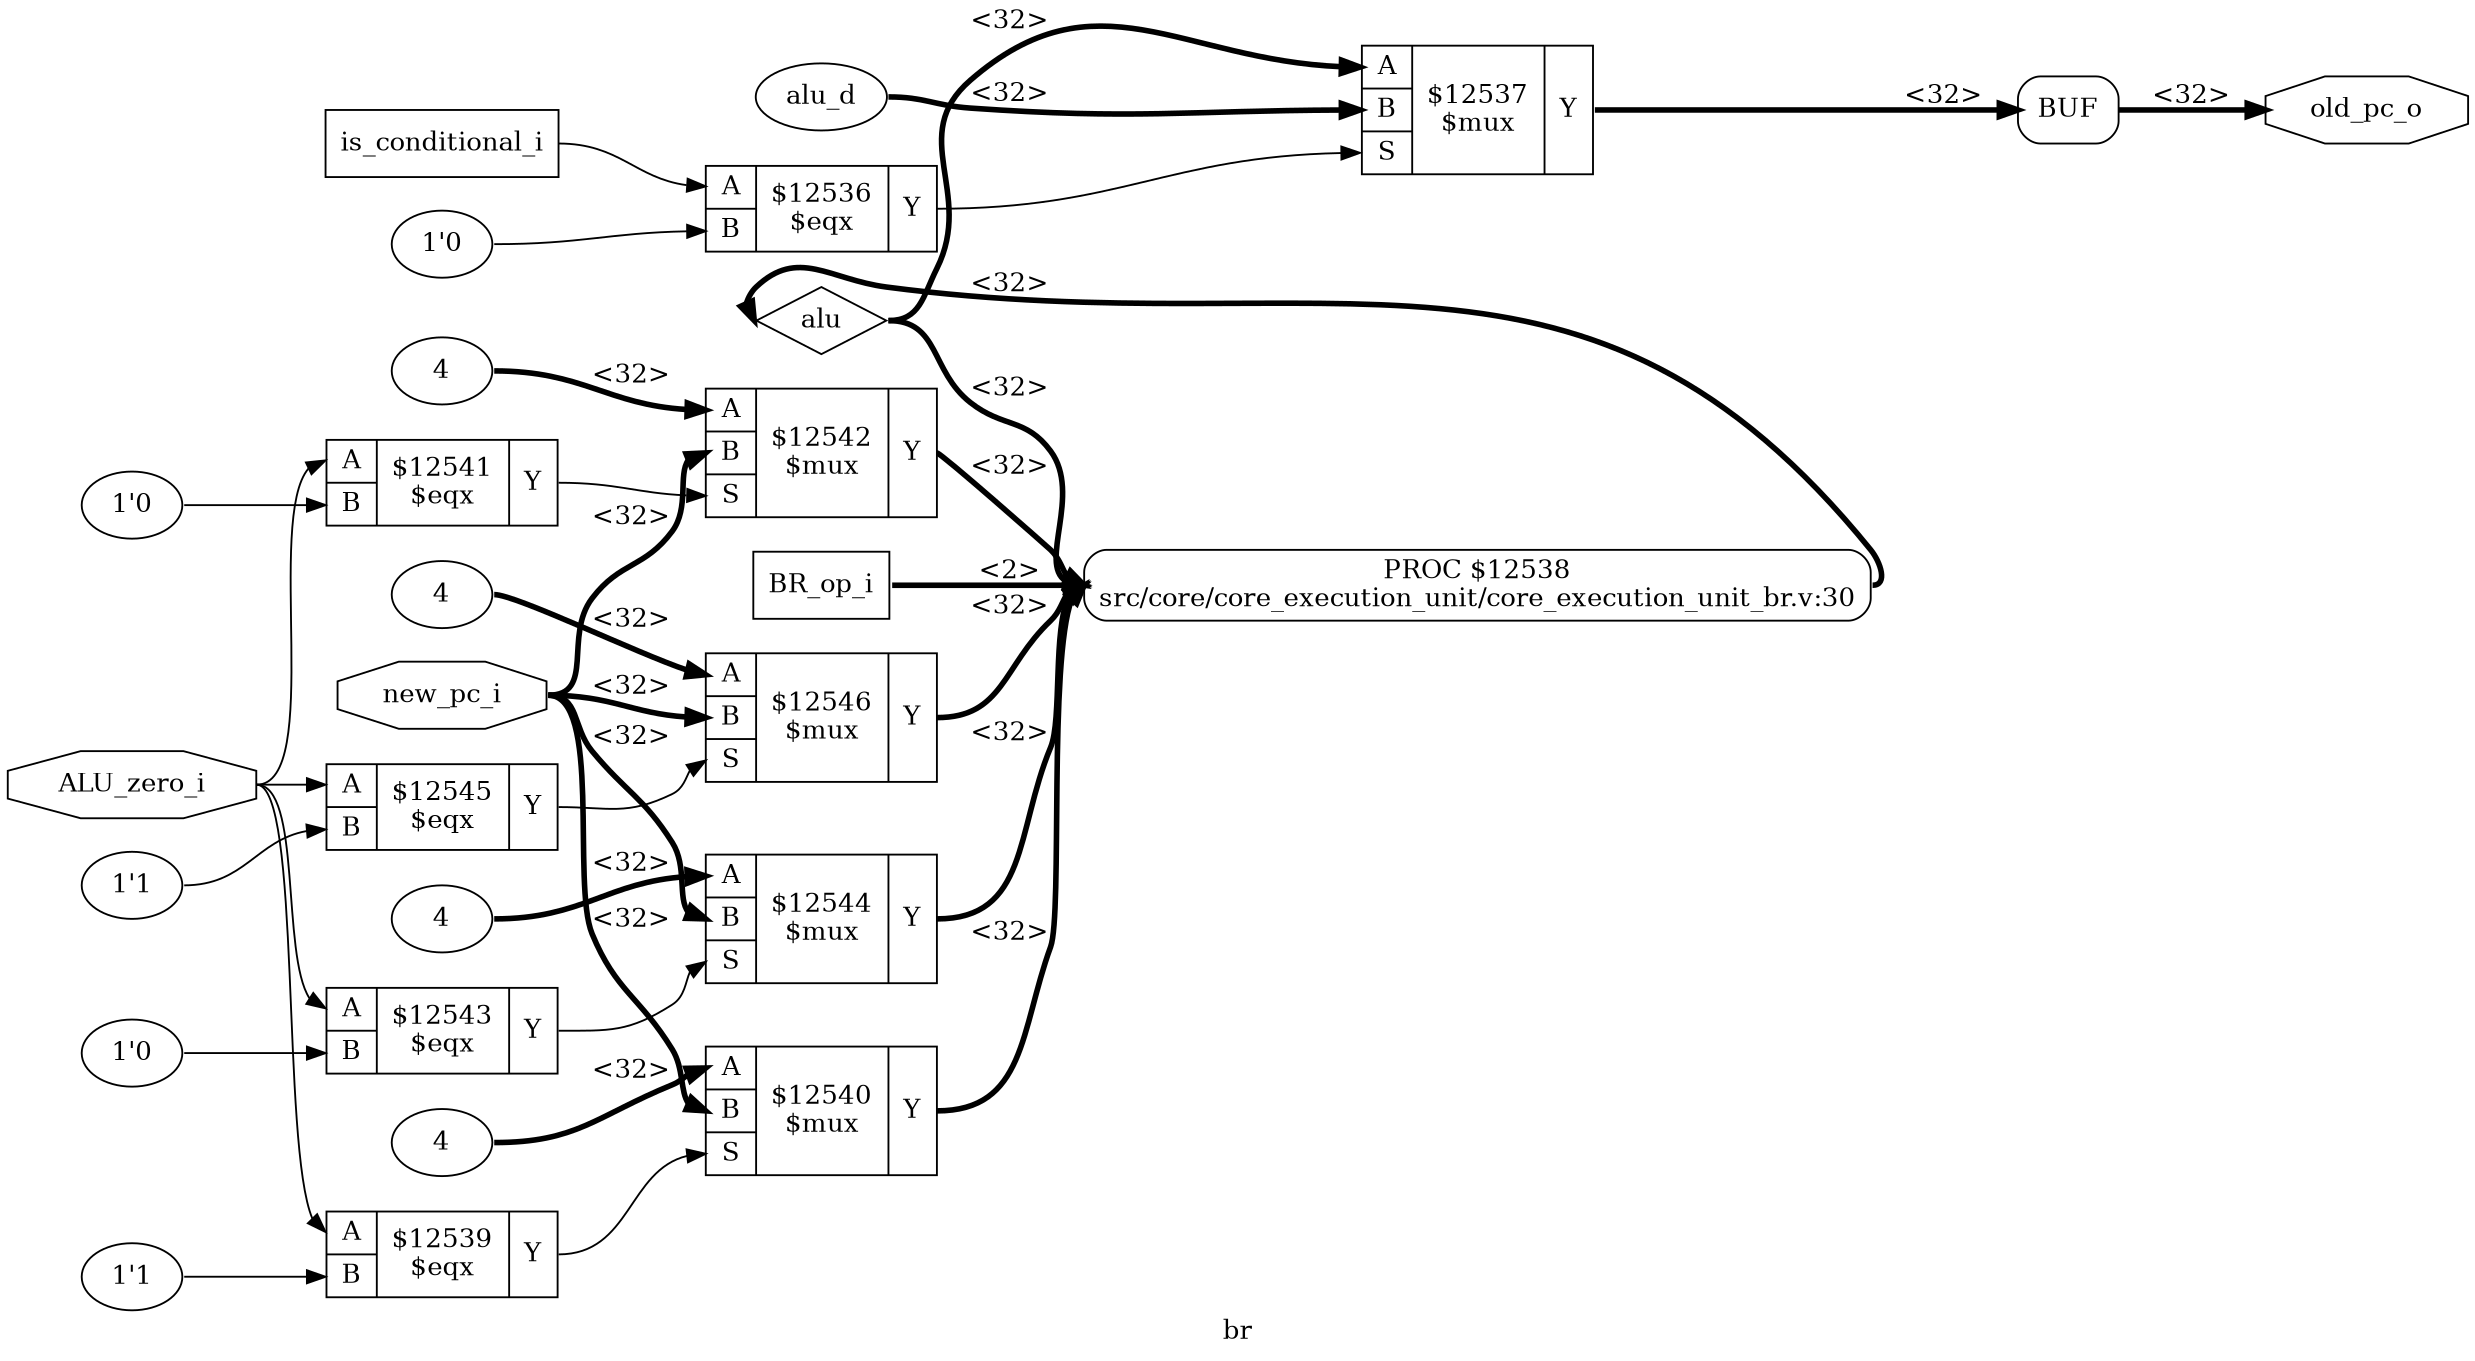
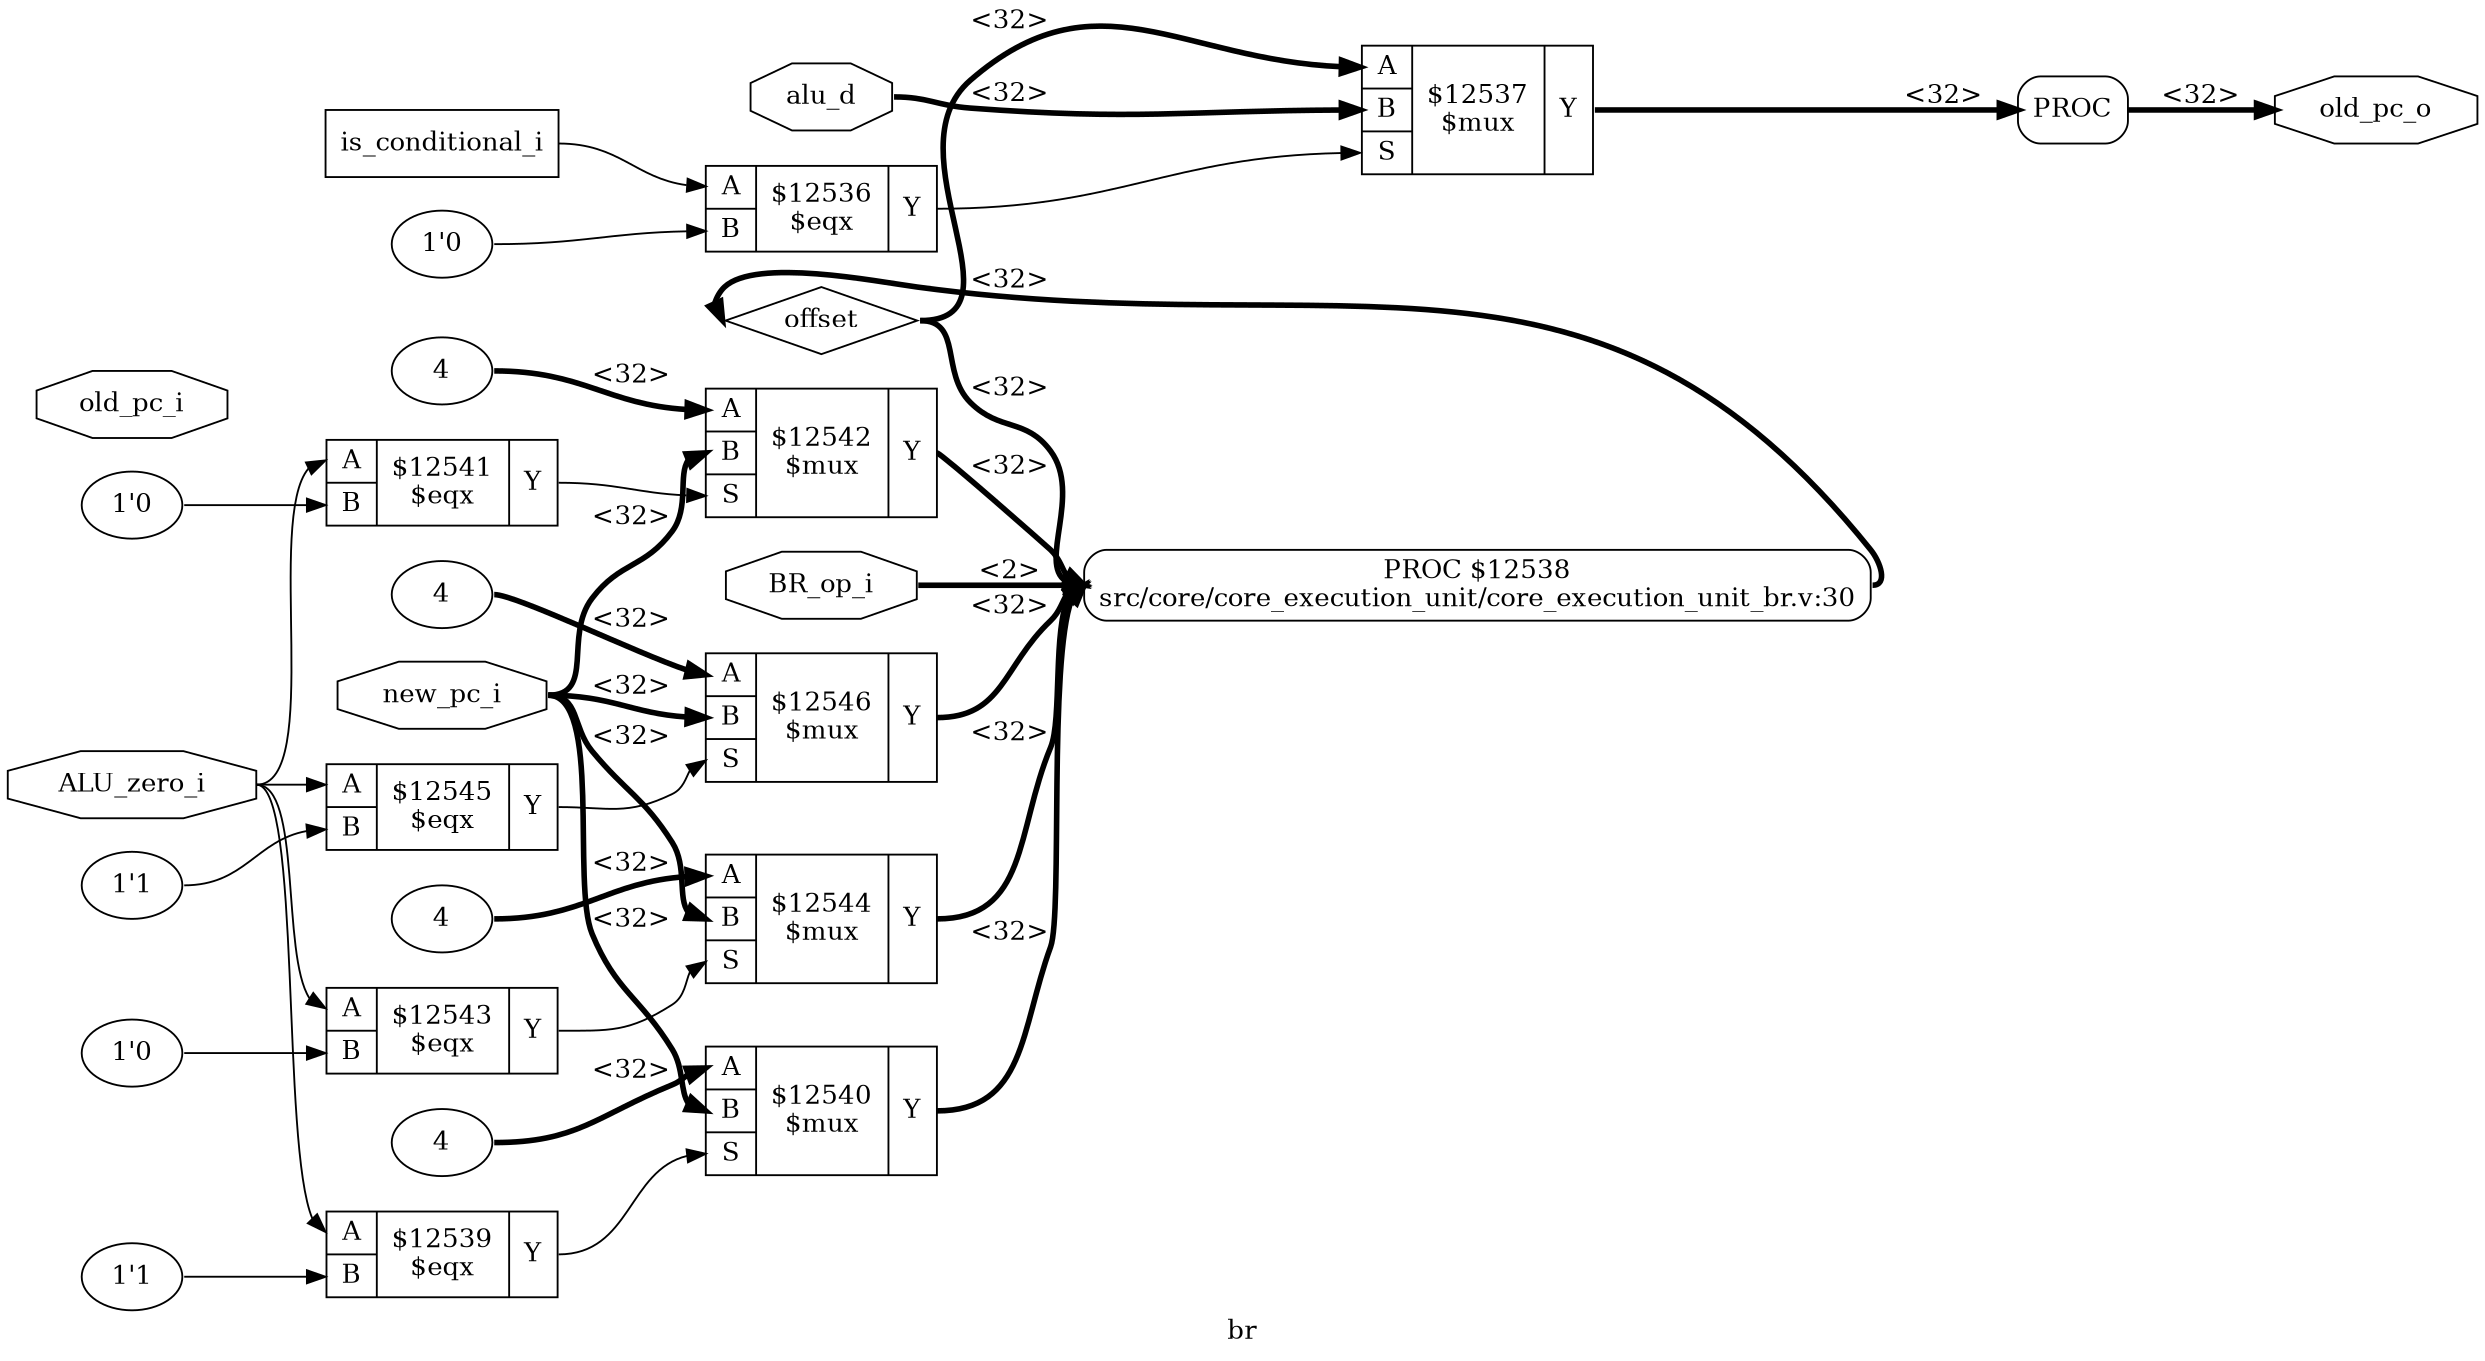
node "alu_d": shape ellipse -> octagon
node "BUF": label "BUF" -> "PROC"
node "alu": label "alu" -> "offset"
node "old_pc_i": added
node "BR_op_i": shape box -> octagon
